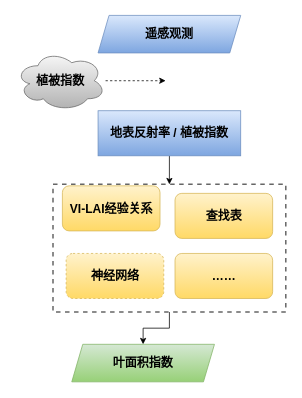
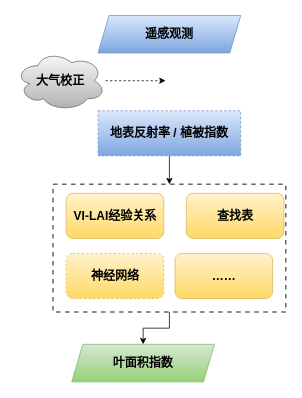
node "植被指数": label "植被指数" -> "大气校正"
node "地表反射率 / 植被指数": style solid -> dashed
node "VI-LAI经验关系": moved (111, 208) -> (115, 216)
node "查找表": moved (224, 216) -> (235, 216)
